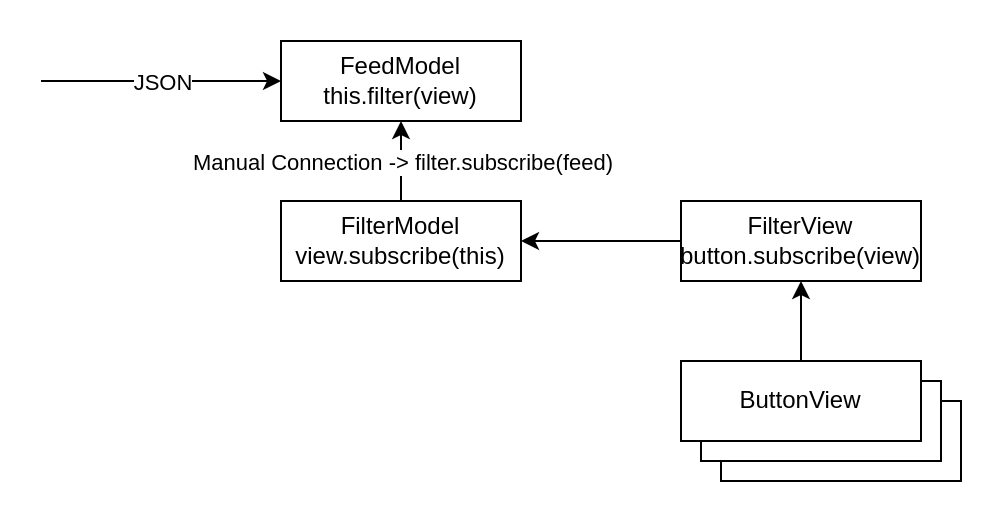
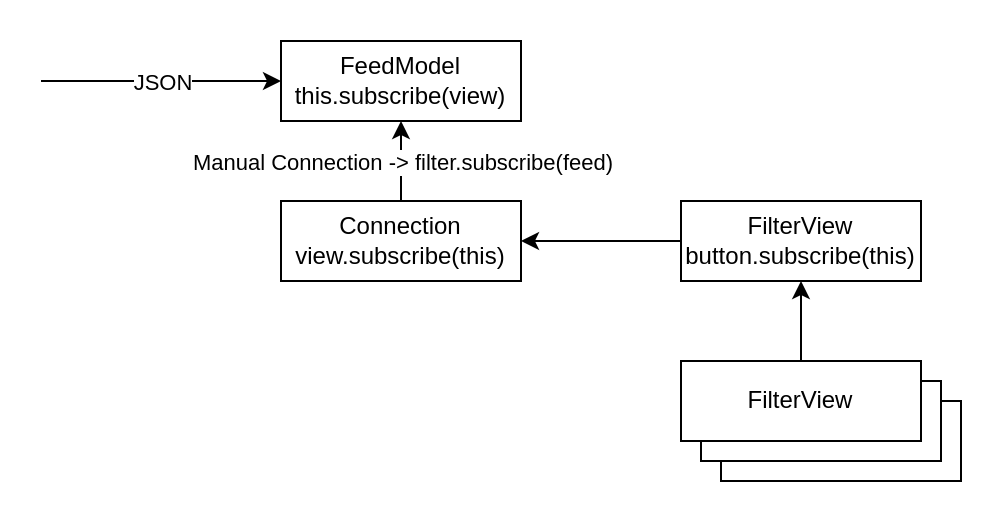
node "FeedModel this.filter(view)": label "FeedModel this.filter(view)" -> "FeedModel this.subscribe(view)"
node "FilterModel view.subscribe(this)": label "FilterModel view.subscribe(this)" -> "Connection view.subscribe(this)"
node "FilterView button.subscribe(view)": label "FilterView button.subscribe(view)" -> "FilterView button.subscribe(this)"
node "ButtonView": label "ButtonView" -> "FilterView"
